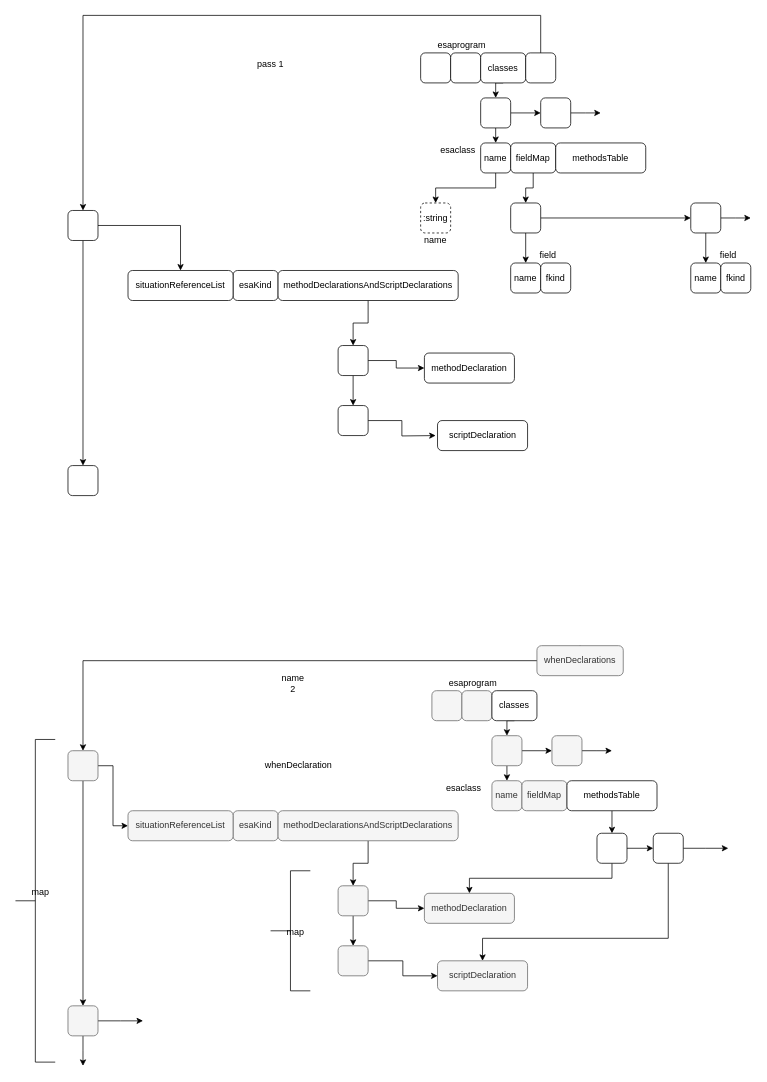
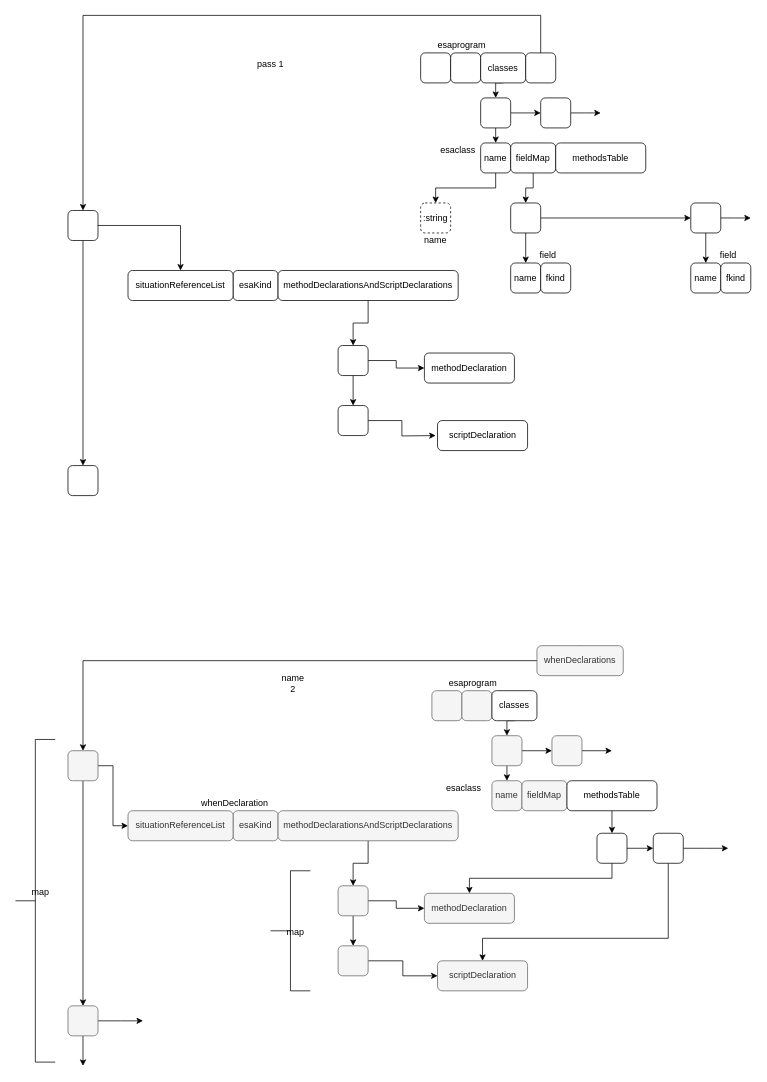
node "whenDeclaration": moved (299, 765) -> (235, 803)
